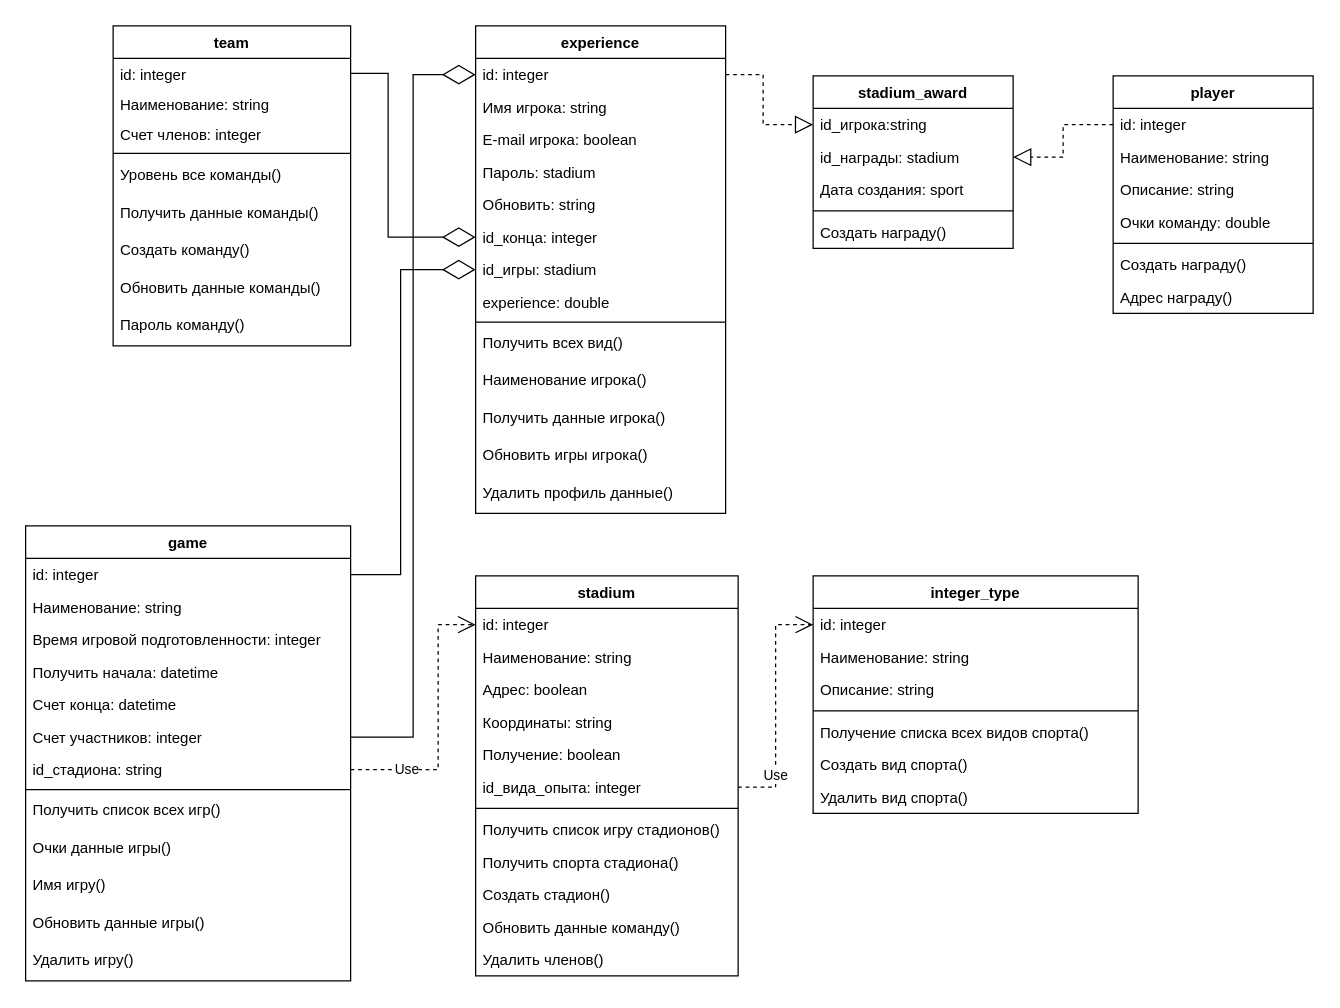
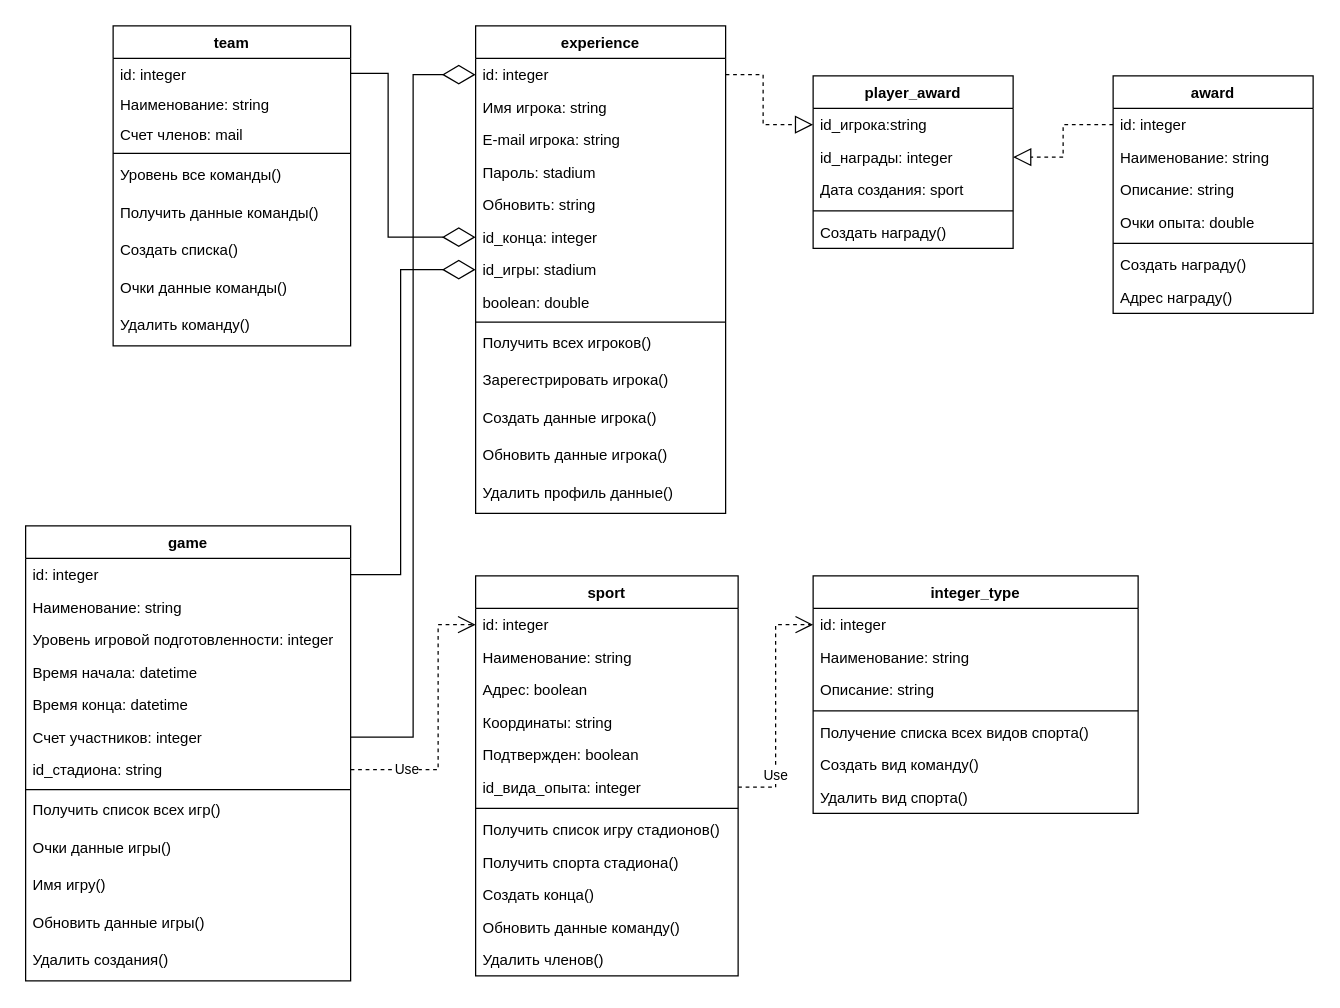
node "stadium_award": label "stadium_award" -> "player_award"
node "player": label "player" -> "award"
node "Счет членов: integer": label "Счет членов: integer" -> "Счет членов: mail"
node "E-mail игрока: boolean": label "E-mail игрока: boolean" -> "E-mail игрока: string"
node "id_награды: stadium": label "id_награды: stadium" -> "id_награды: integer"
node "Очки команду: double": label "Очки команду: double" -> "Очки опыта: double"
node "Создать команду()": label "Создать команду()" -> "Создать списка()"
node "Обновить данные команды()": label "Обновить данные команды()" -> "Очки данные команды()"
node "experience: double": label "experience: double" -> "boolean: double"
node "Пароль команду()": label "Пароль команду()" -> "Удалить команду()"
node "Получить всех вид()": label "Получить всех вид()" -> "Получить всех игроков()"
node "Наименование игрока()": label "Наименование игрока()" -> "Зарегестрировать игрока()"
node "Получить данные игрока()": label "Получить данные игрока()" -> "Создать данные игрока()"
node "Обновить игры игрока()": label "Обновить игры игрока()" -> "Обновить данные игрока()"
node "stadium": label "stadium" -> "sport"
node "Время игровой подготовленности: integer": label "Время игровой подготовленности: integer" -> "Уровень игровой подготовленности: integer"
node "Получить начала: datetime": label "Получить начала: datetime" -> "Время начала: datetime"
node "Счет конца: datetime": label "Счет конца: datetime" -> "Время конца: datetime"
node "Получение: boolean": label "Получение: boolean" -> "Подтвержден: boolean"
node "Создать вид спорта()": label "Создать вид спорта()" -> "Создать вид команду()"
node "Создать стадион()": label "Создать стадион()" -> "Создать конца()"
node "Удалить игру()": label "Удалить игру()" -> "Удалить создания()"
